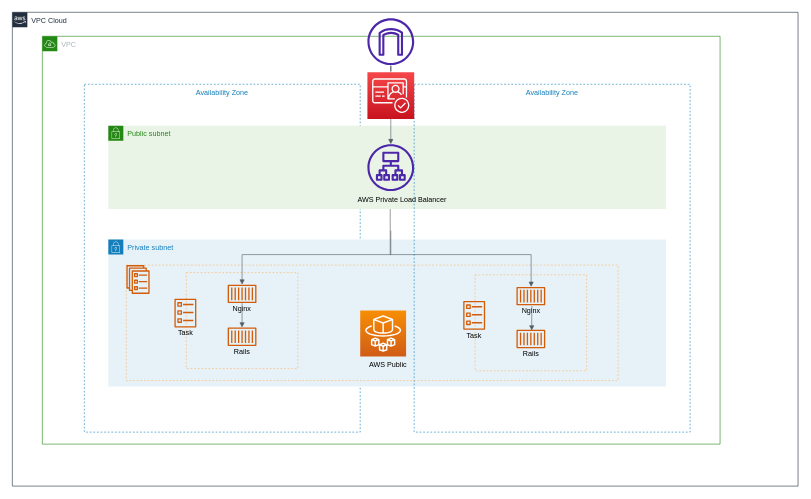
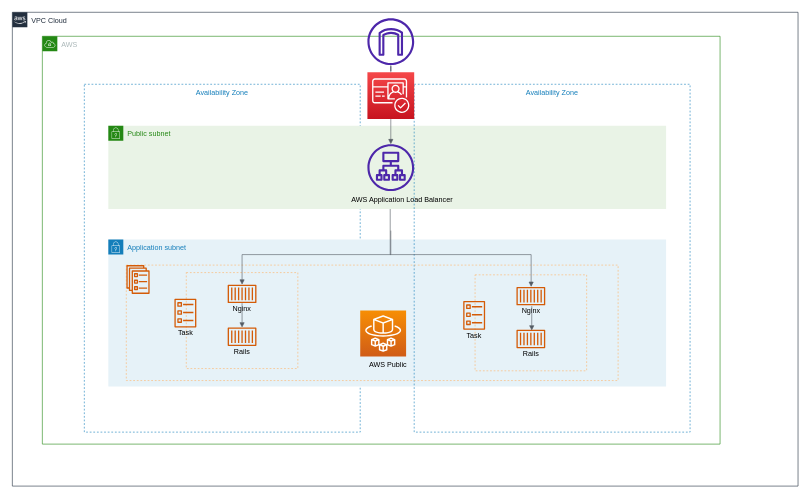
node "VPC": label "VPC" -> "AWS"
node "AWS Private Load Balancer": label "AWS Private Load Balancer" -> "AWS Application Load Balancer"
node "Private subnet": label "Private subnet" -> "Application subnet"
